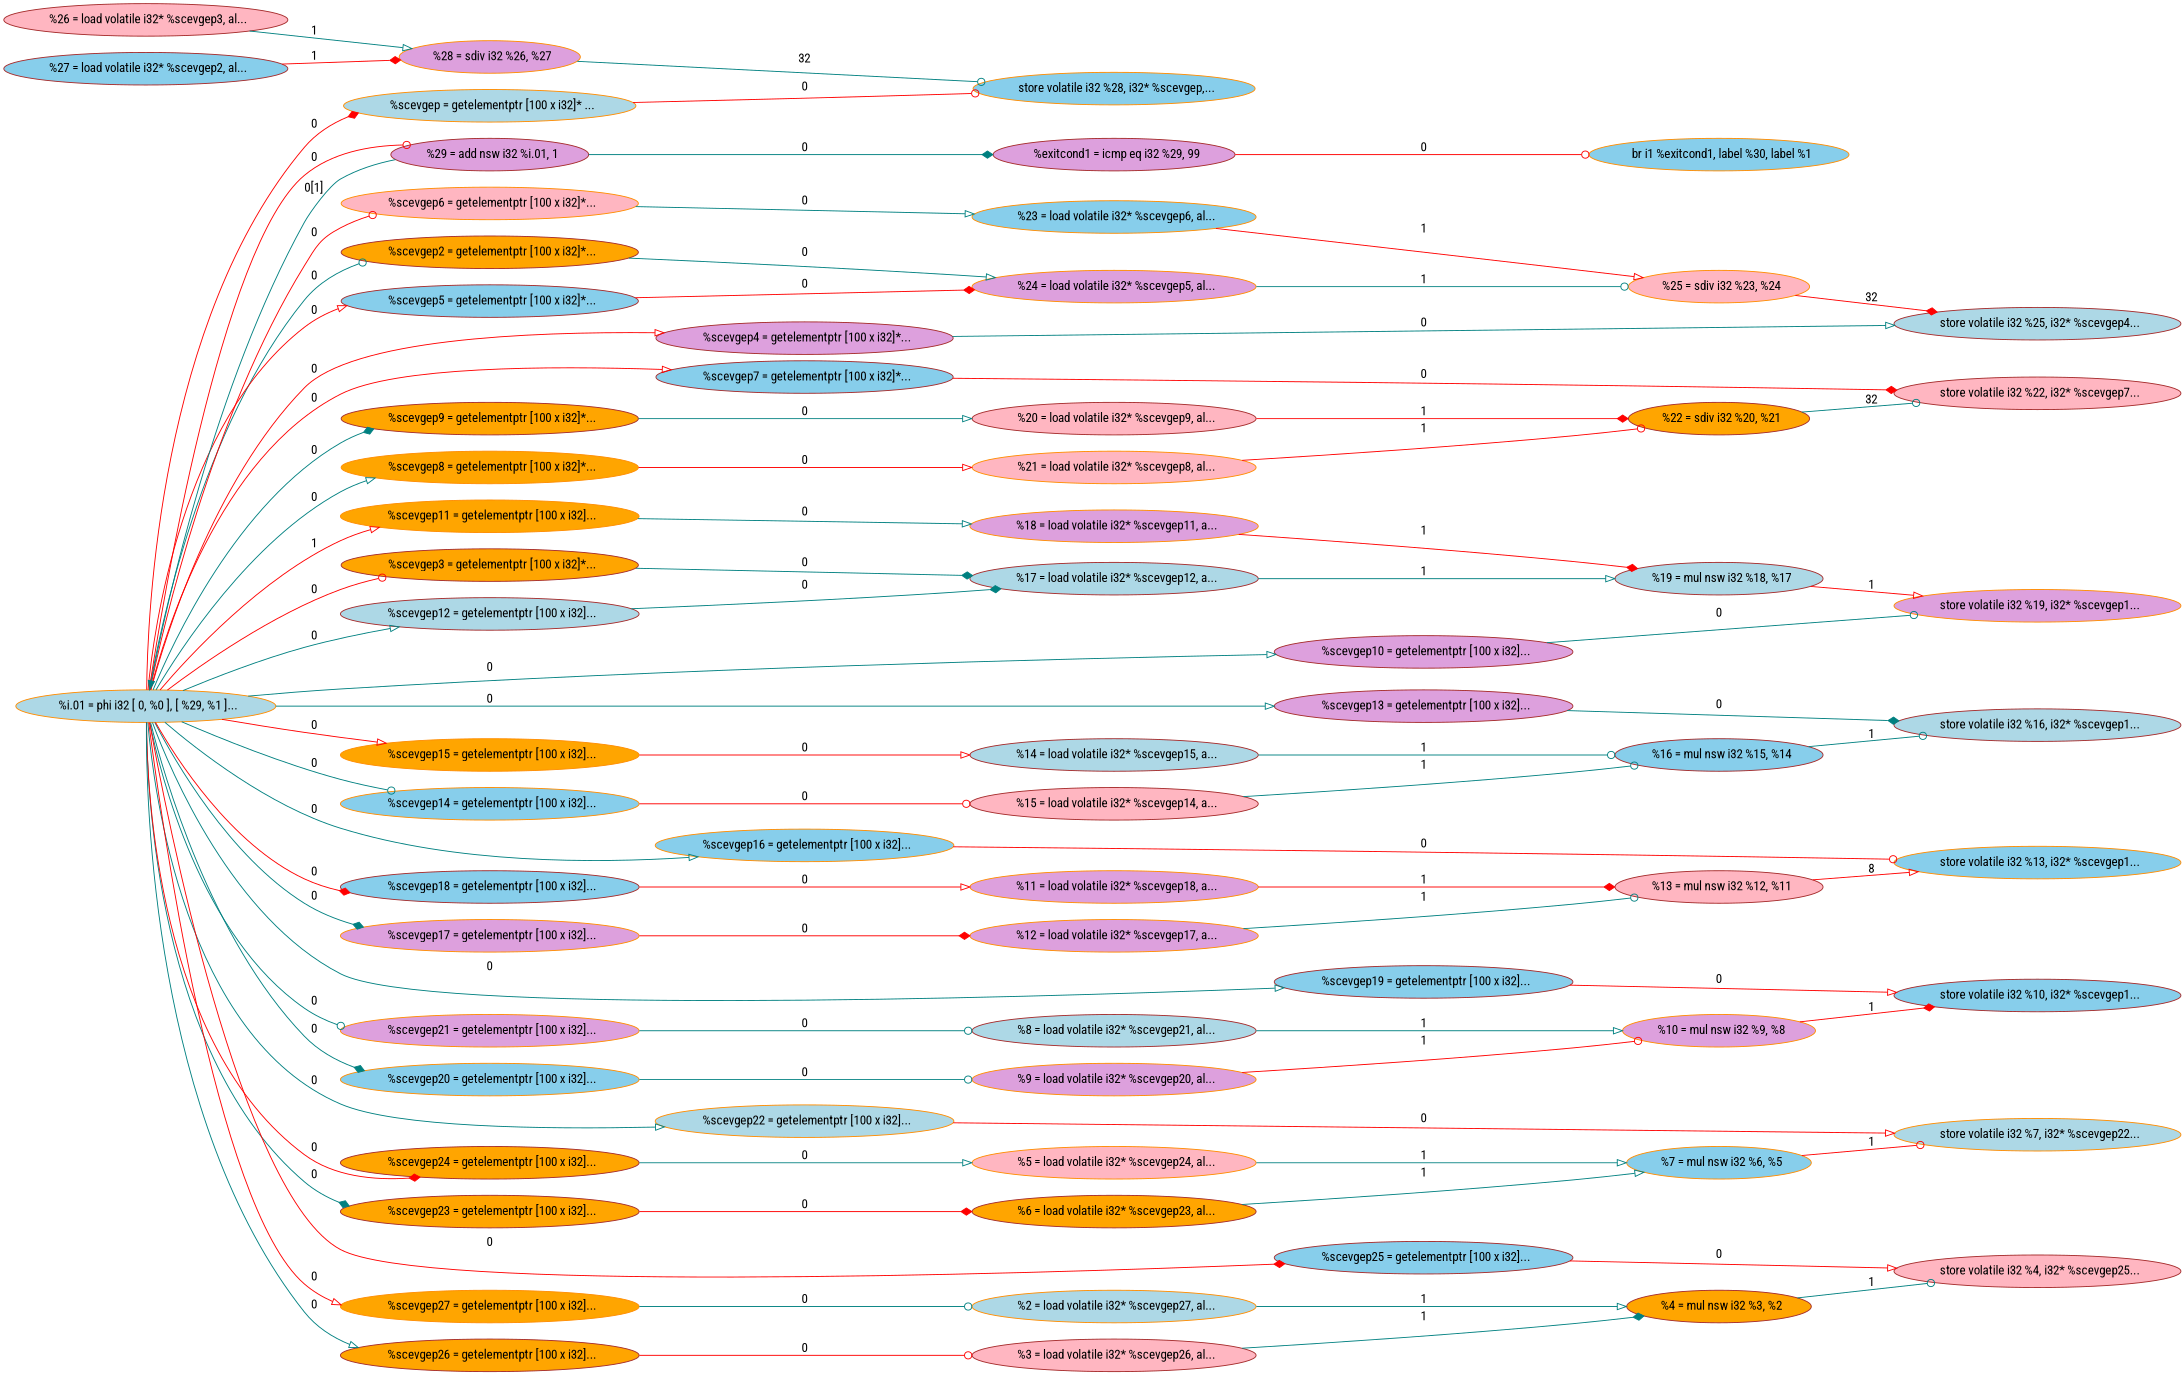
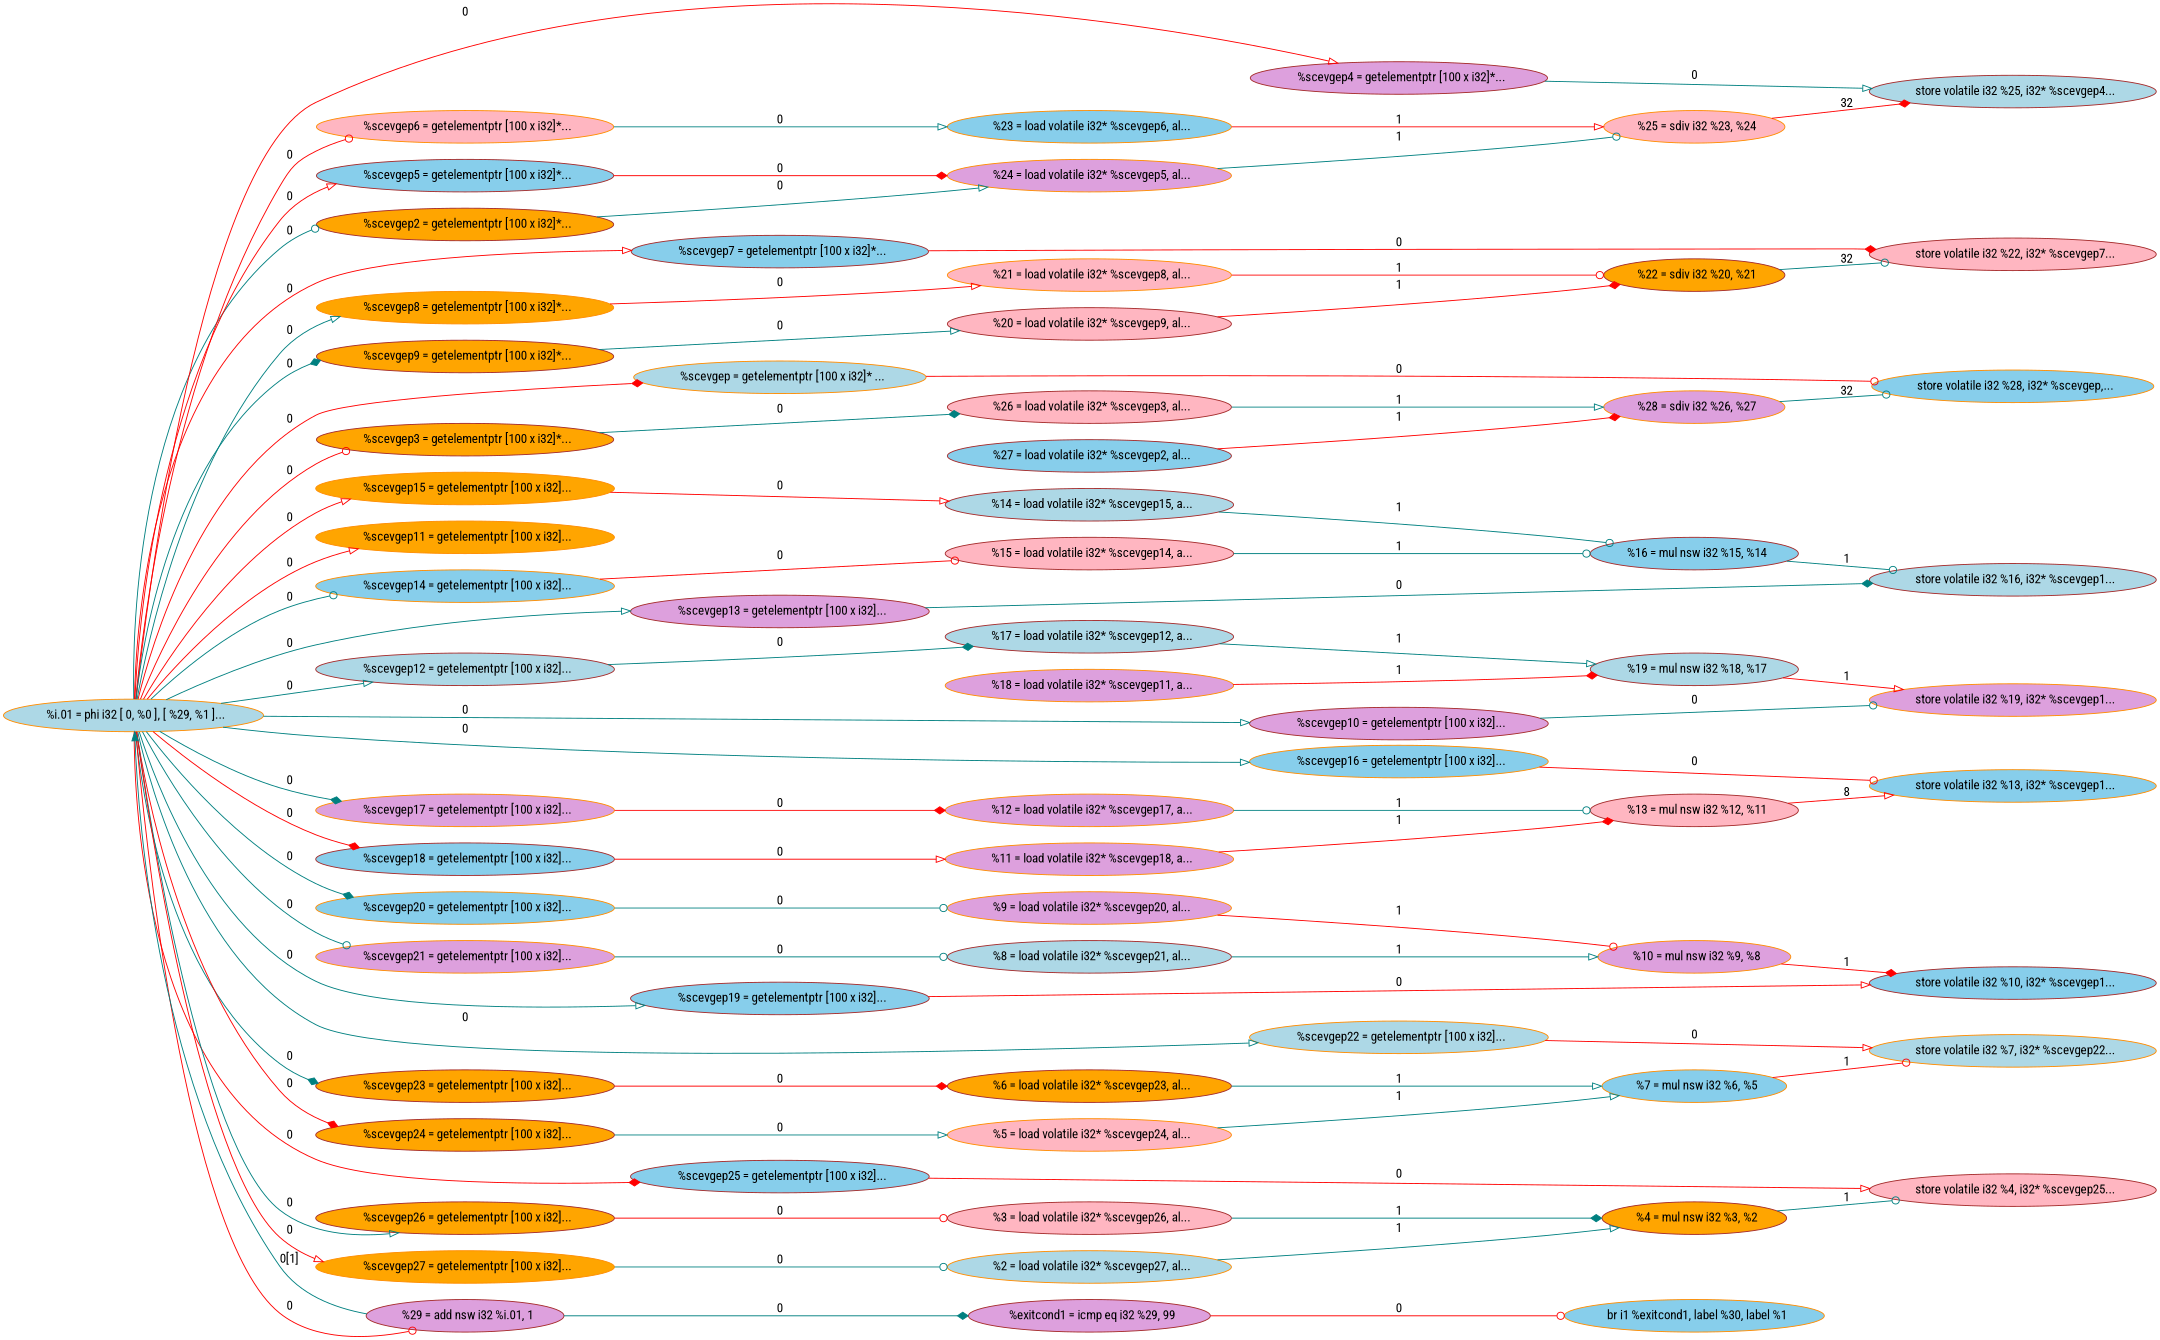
edge "%scevgep11 = getelementptr [100 x i32]..." -> "%18 = load volatile i32* %scevgep11, a...": removed, label "0"
edge "%i.01 = phi i32 [ 0, %0 ], [ %29, %1 ]..." -> "%scevgep11 = getelementptr [100 x i32]...": label "1" -> "0"
edge "%scevgep3 = getelementptr [100 x i32]*..." -> "%17 = load volatile i32* %scevgep12, a...": now "%scevgep3 = getelementptr [100 x i32]*..." -> "%26 = load volatile i32* %scevgep3, al..."
